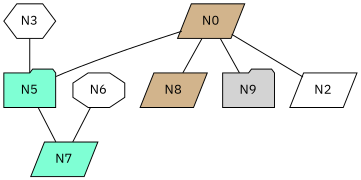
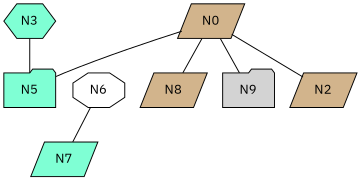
node "N3": fillcolor white -> aquamarine
node "N2": fillcolor white -> tan
edge "N5" -- "N7": removed
